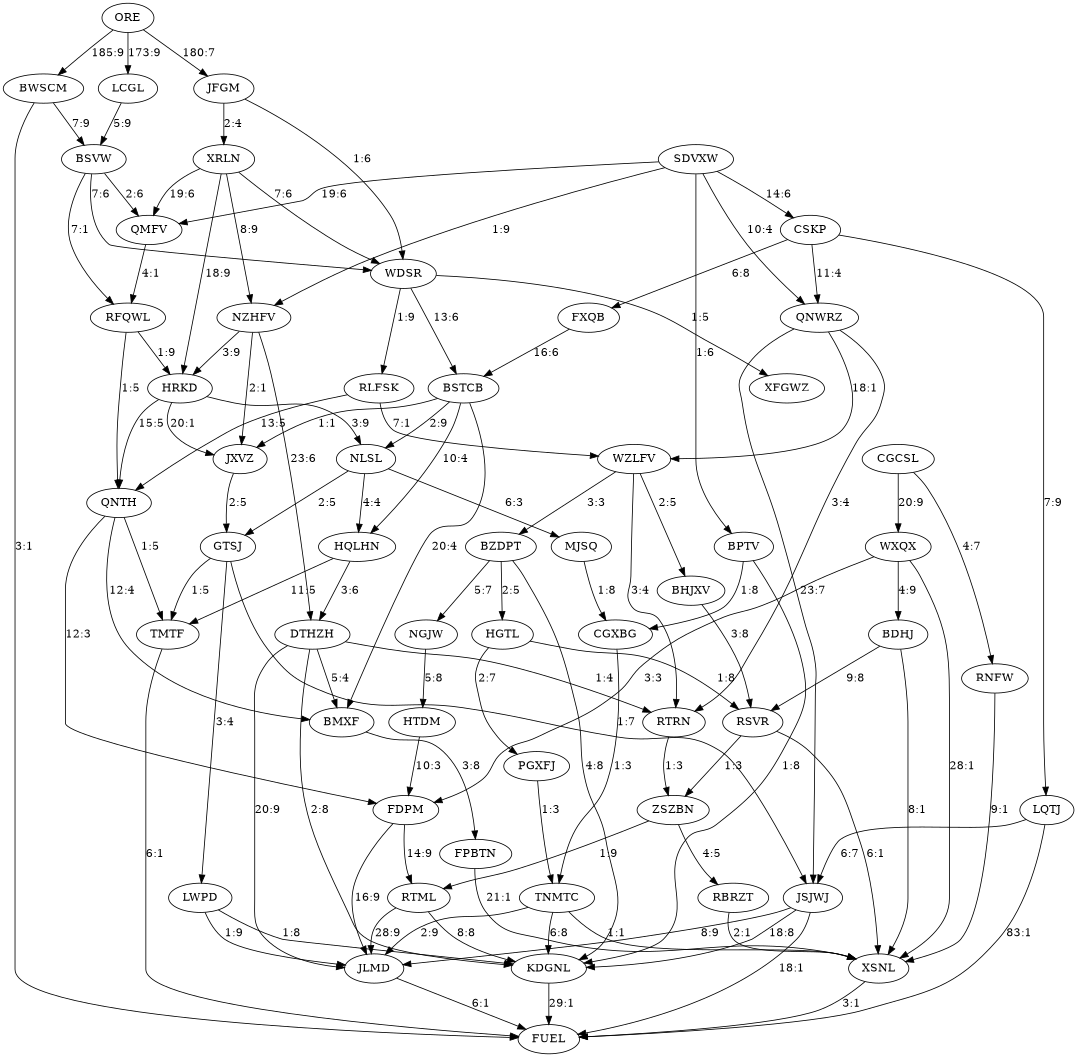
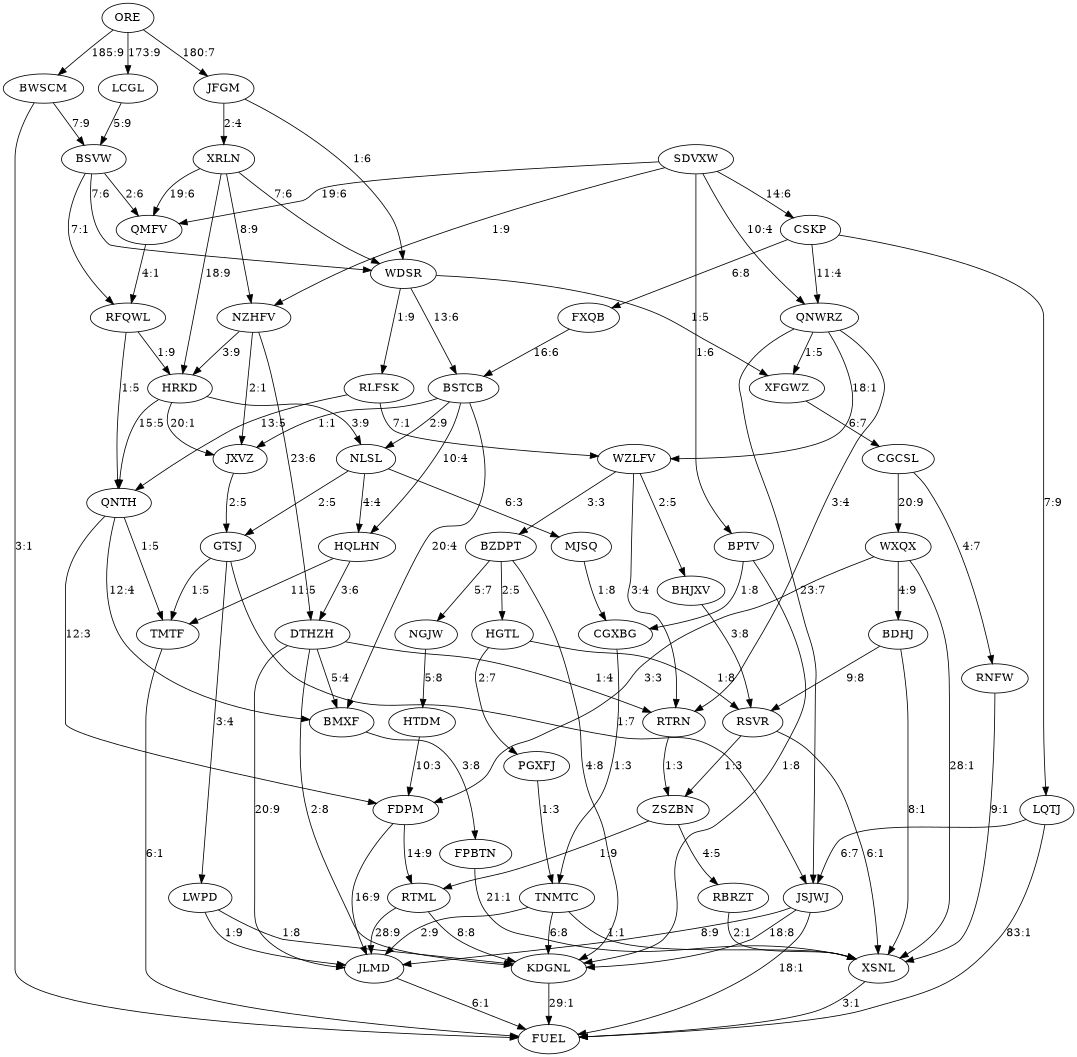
edge "QNWRZ" -> "XFGWZ": added, label "1:5"
edge "XFGWZ" -> "CGCSL": added, label "6:7"
